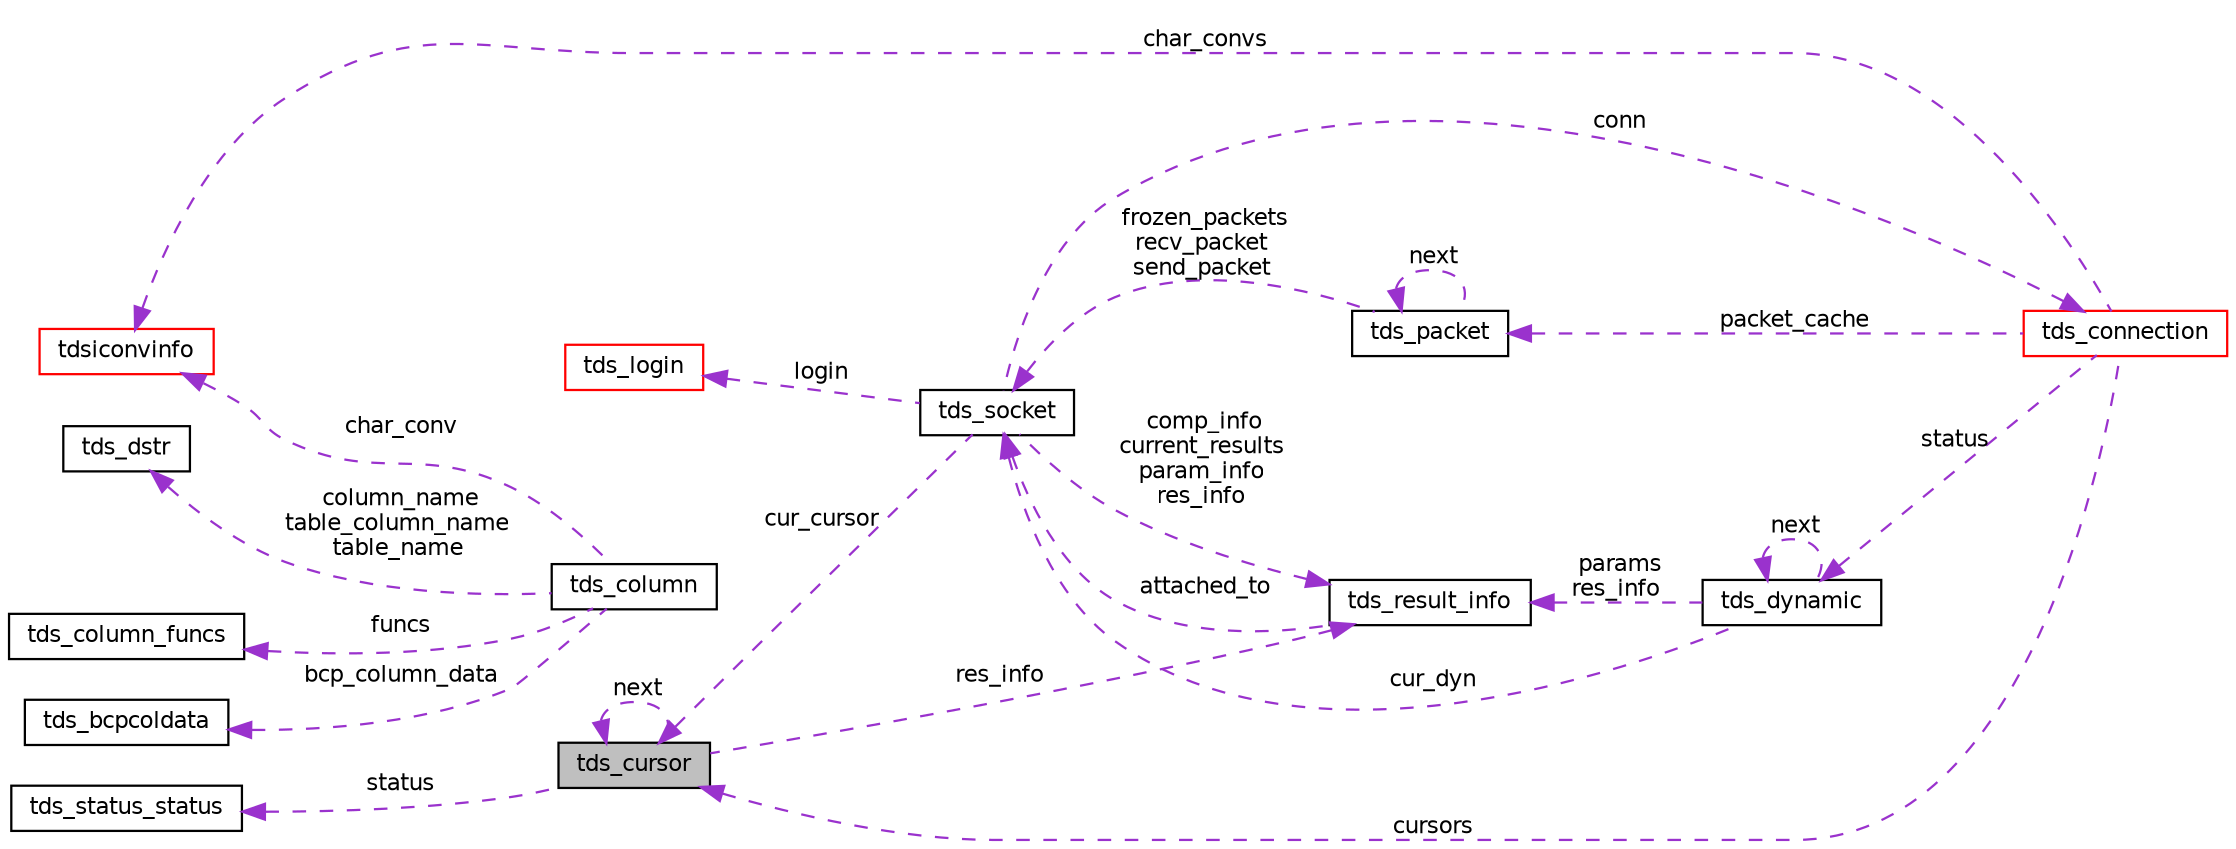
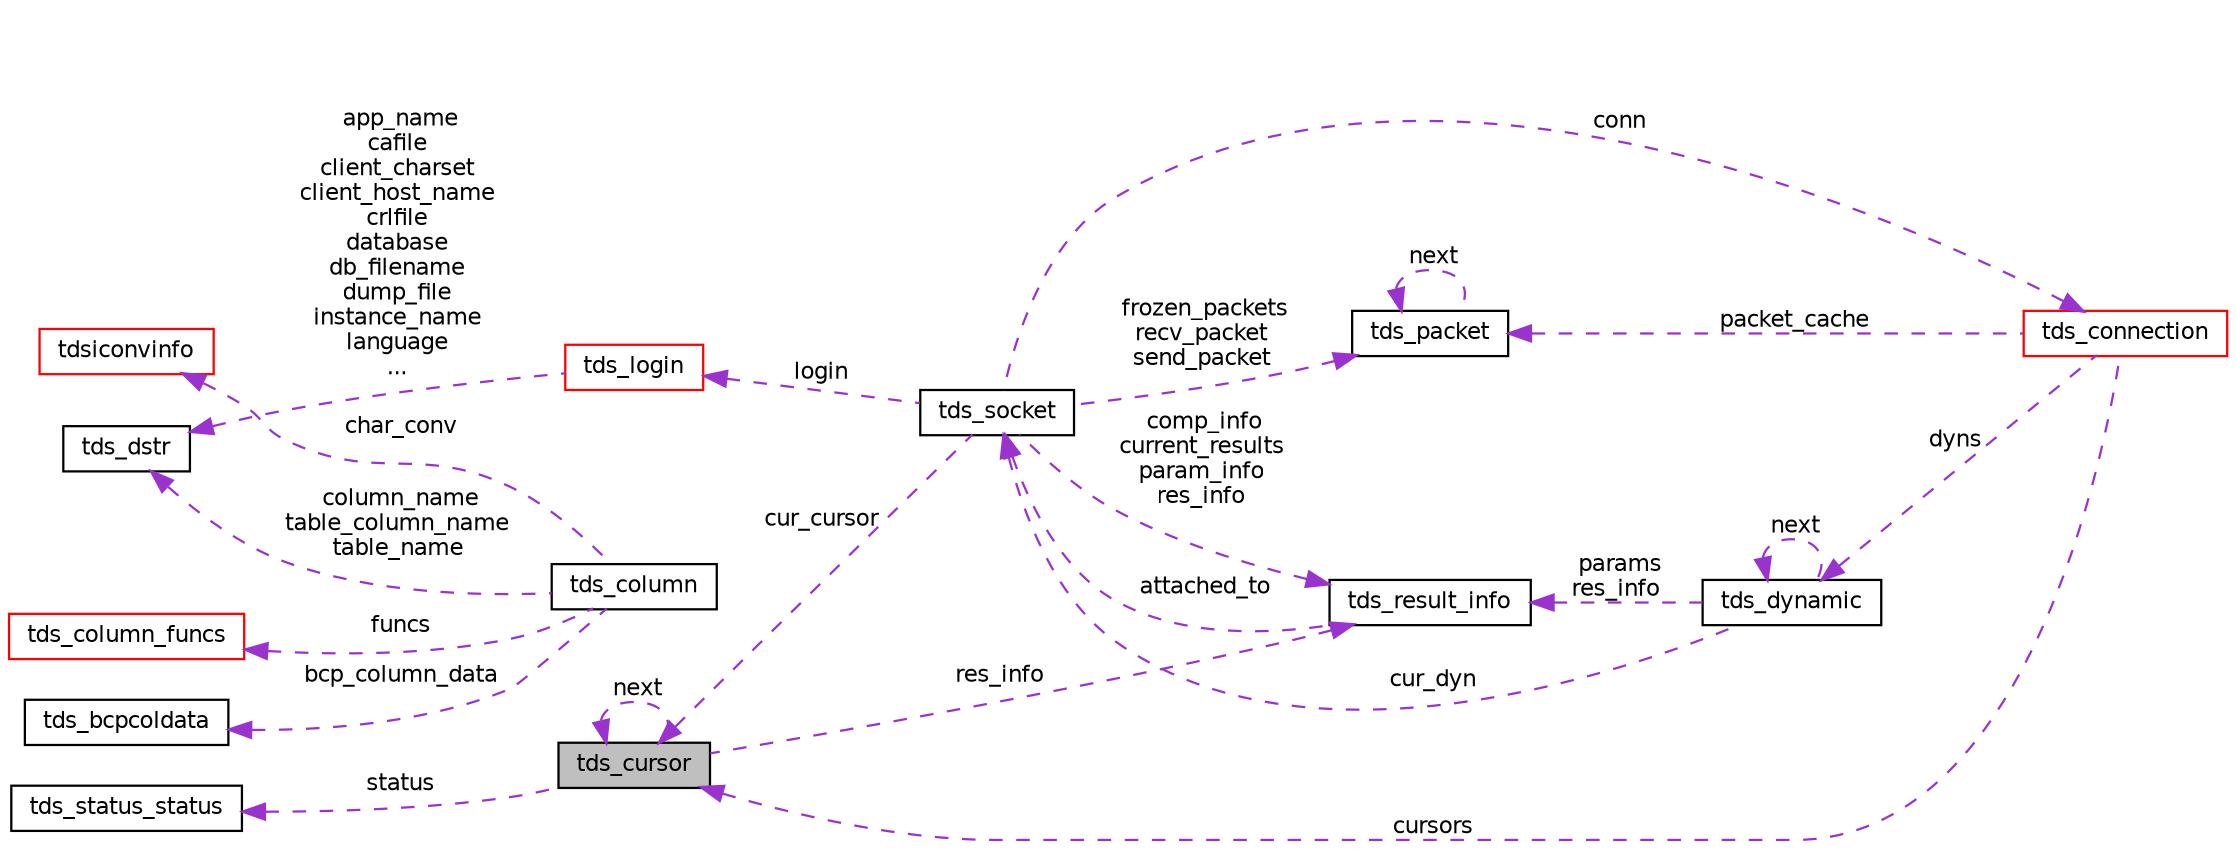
edge "tds_connection" -> "tdsiconvinfo": removed, label "char_convs"
edge "tds_packet" -> "tds_socket": reversed
edge "tds_login" -> "tds_dstr": added, label "app_name cafile client_charset client_host_name crlfile database db_filename dump_file instance_name language ..."
edge "tds_connection" -> "tds_dynamic": label " status" -> " dyns"
node "tds_column_funcs": color black -> red
